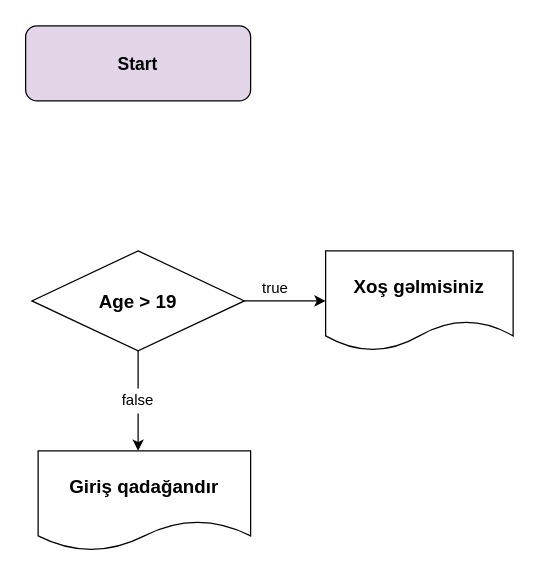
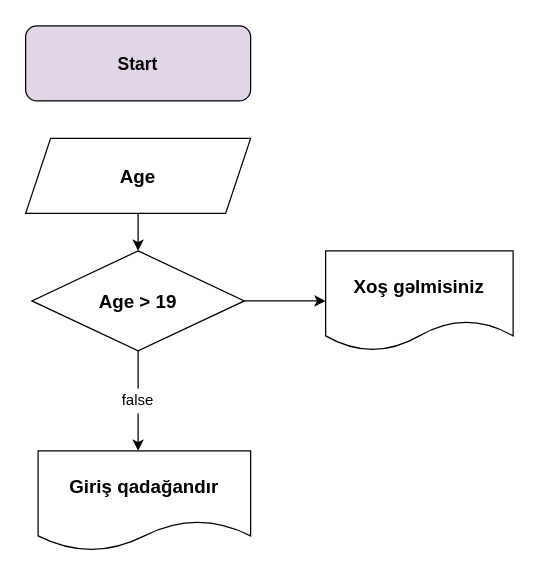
node "Age": added
edge "Age" -> "Age > 19": added
node "true": removed
